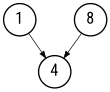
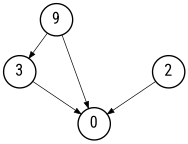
node "1": label "1" -> "9"
node "8": label "8" -> "2"
node "3": added
node "4": label "4" -> "0"
